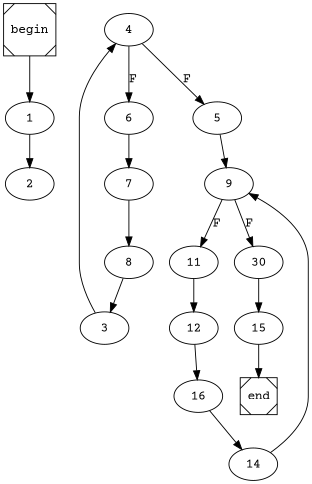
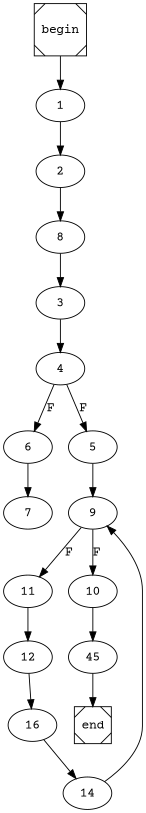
edge "7" -> "8": now "2" -> "8"
node "30": label "30" -> "10"
node "15": label "15" -> "45"
